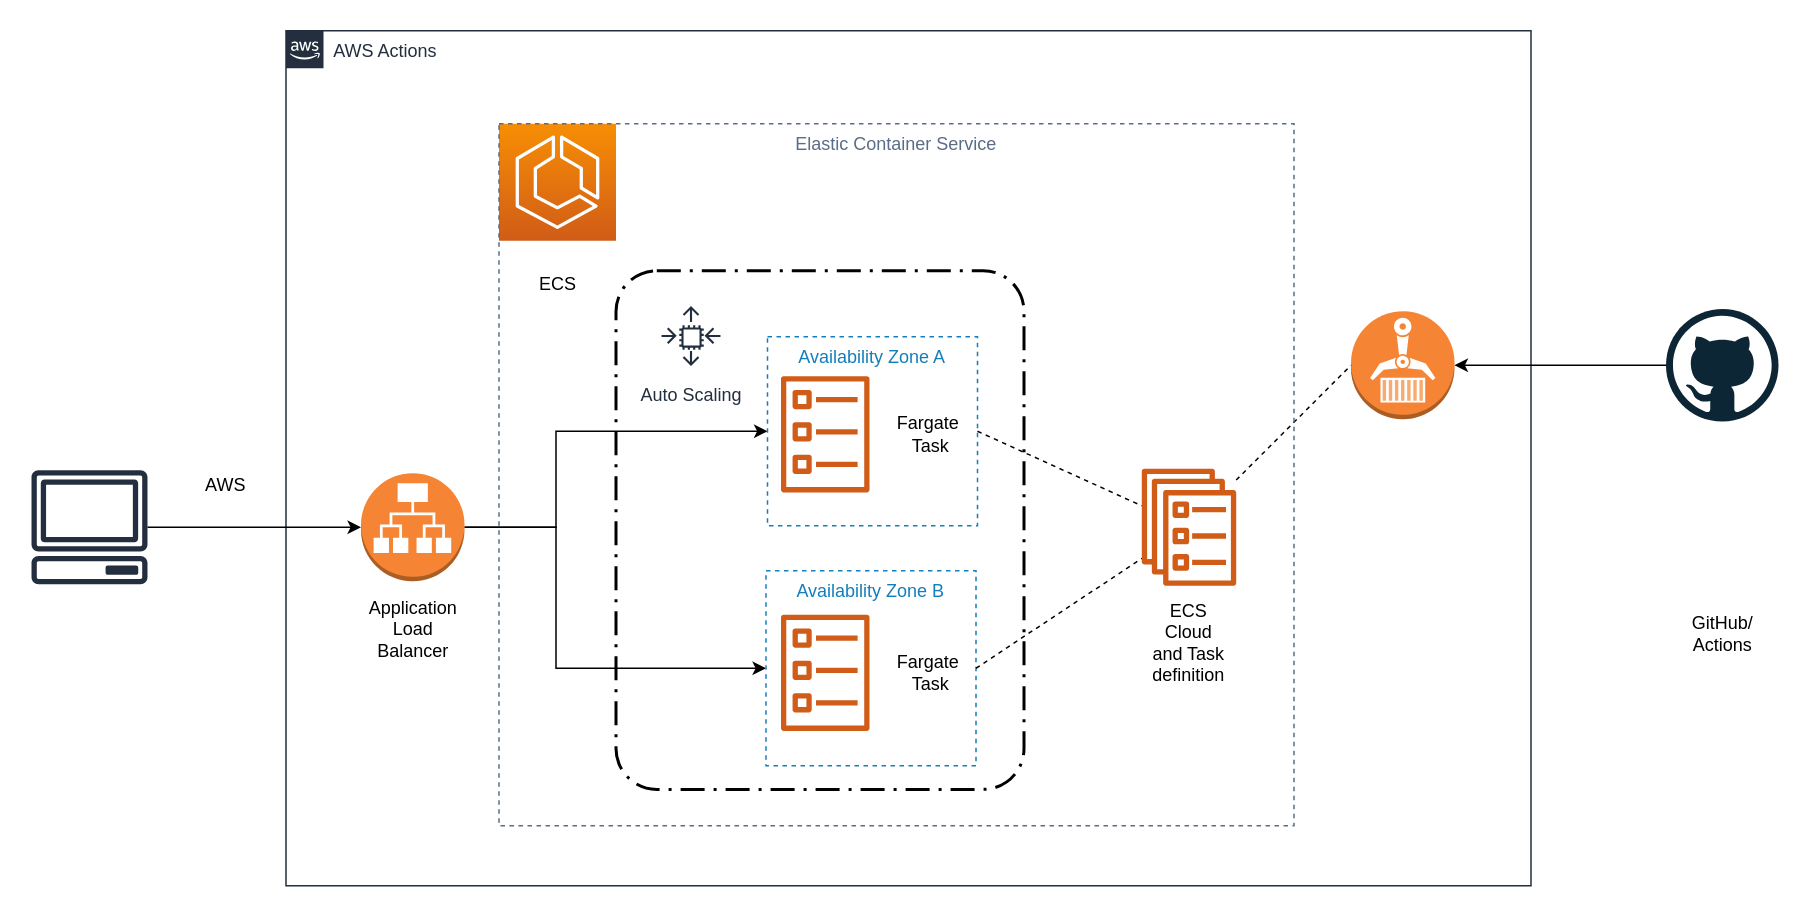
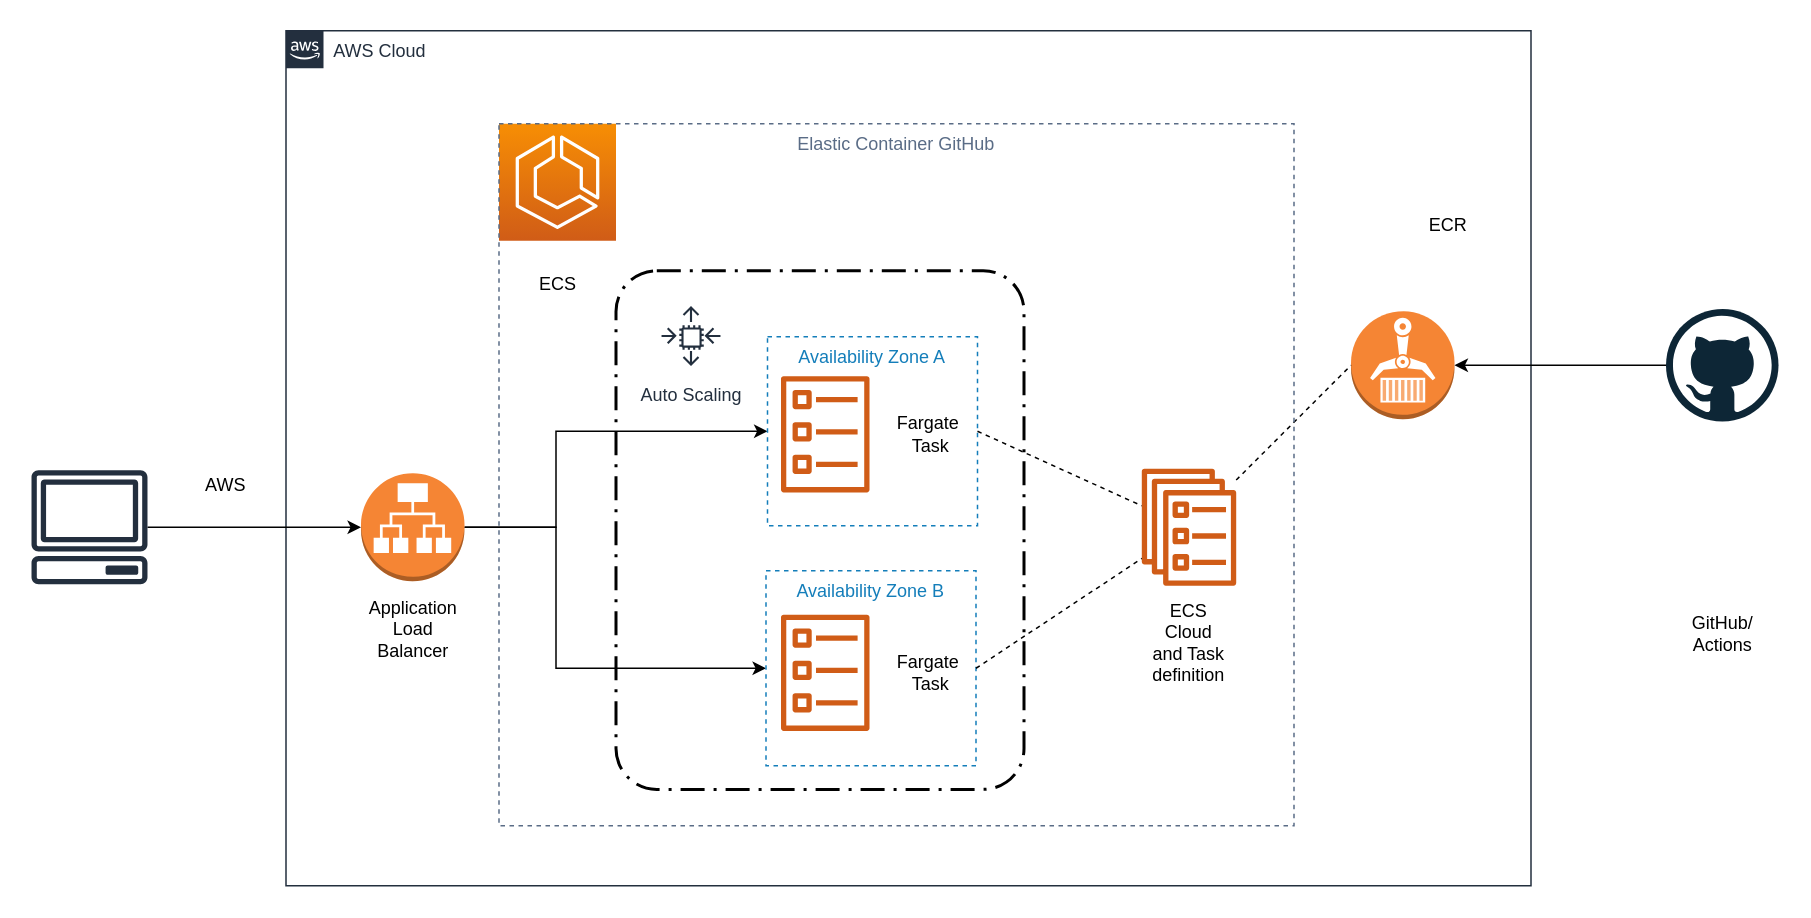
node "AWS Actions": label "AWS Actions" -> "AWS Cloud"
node "Elastic Container Service": label "Elastic Container Service" -> "Elastic Container GitHub"
node "ECR": added
